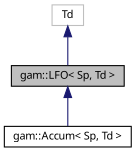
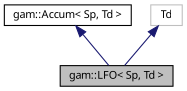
edge "gam::Accum< Sp, Td >" -> "gam::LFO< Sp, Td >": reversed
